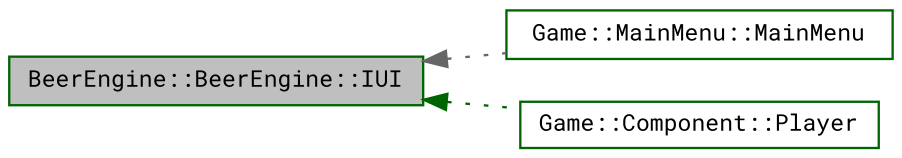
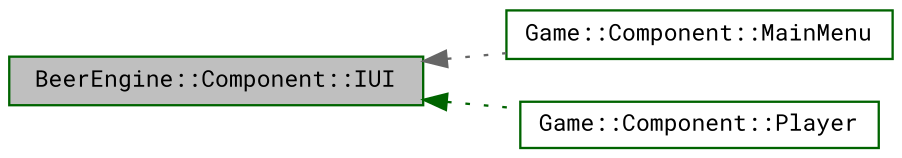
node "Game::MainMenu::MainMenu": label "Game::MainMenu::MainMenu" -> "Game::Component::MainMenu"
node "BeerEngine::BeerEngine::IUI": label "BeerEngine::BeerEngine::IUI" -> "BeerEngine::Component::IUI"
